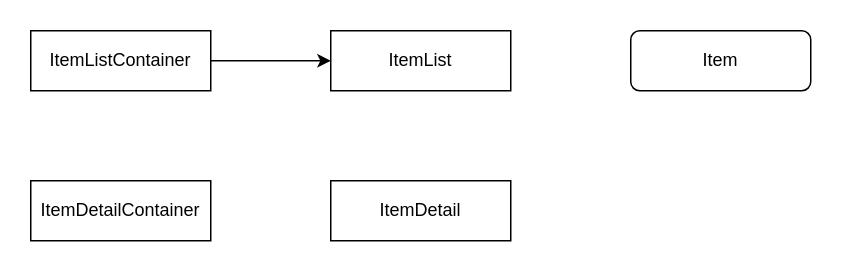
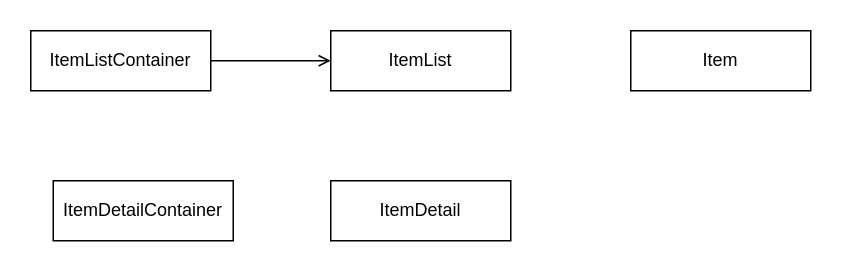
edge "ItemListContainer" -> "ItemList": arrowhead classic -> open
node "Item": shape rounded rectangle -> rectangle
node "ItemDetailContainer": moved (121, 211) -> (143, 211)
